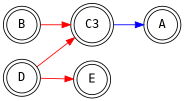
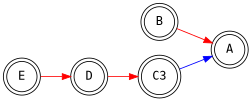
edge "B" -> "C3": now "B" -> "A"
edge "D" -> "E": reversed
